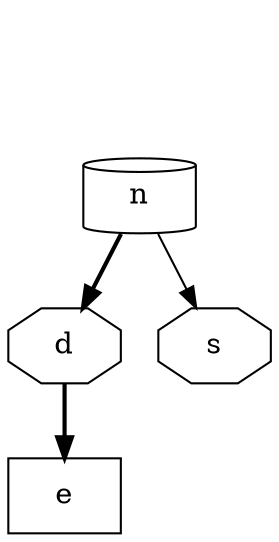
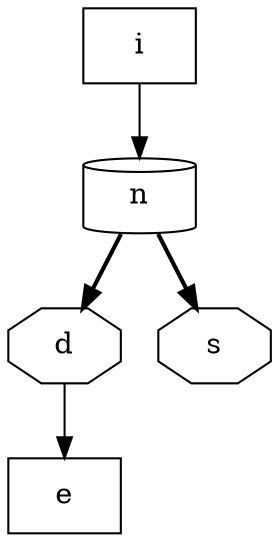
node "i": added
edge "n" -> "s": style solid -> bold
edge "d" -> "e": style bold -> solid
